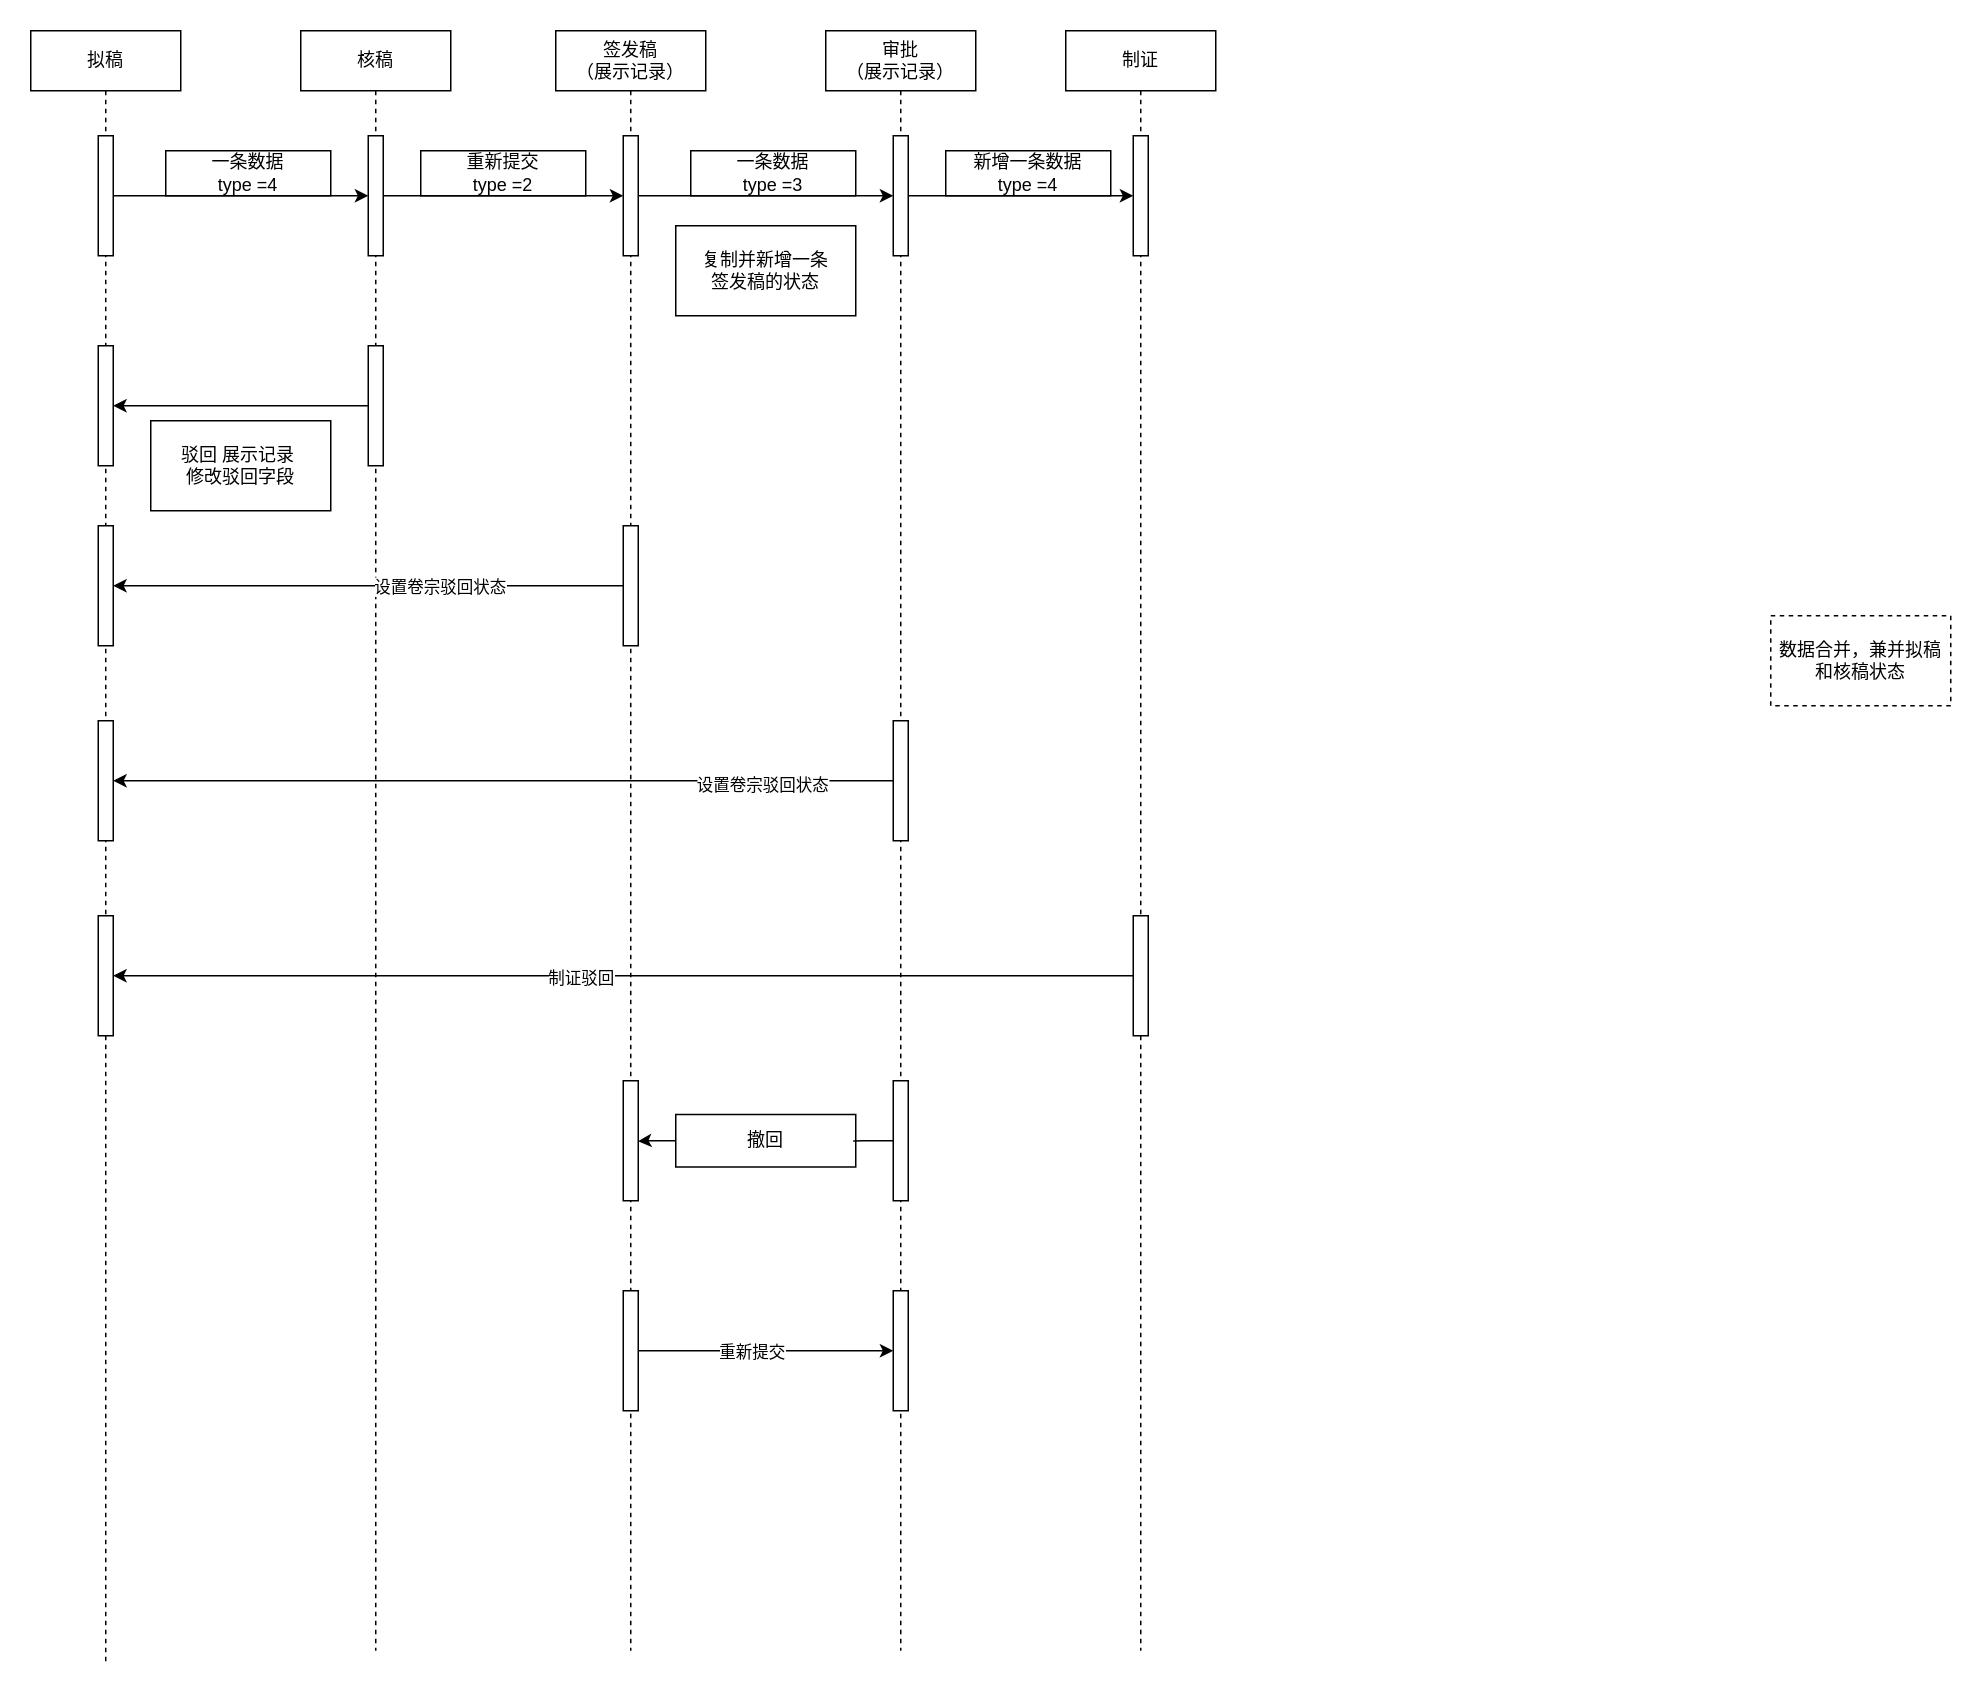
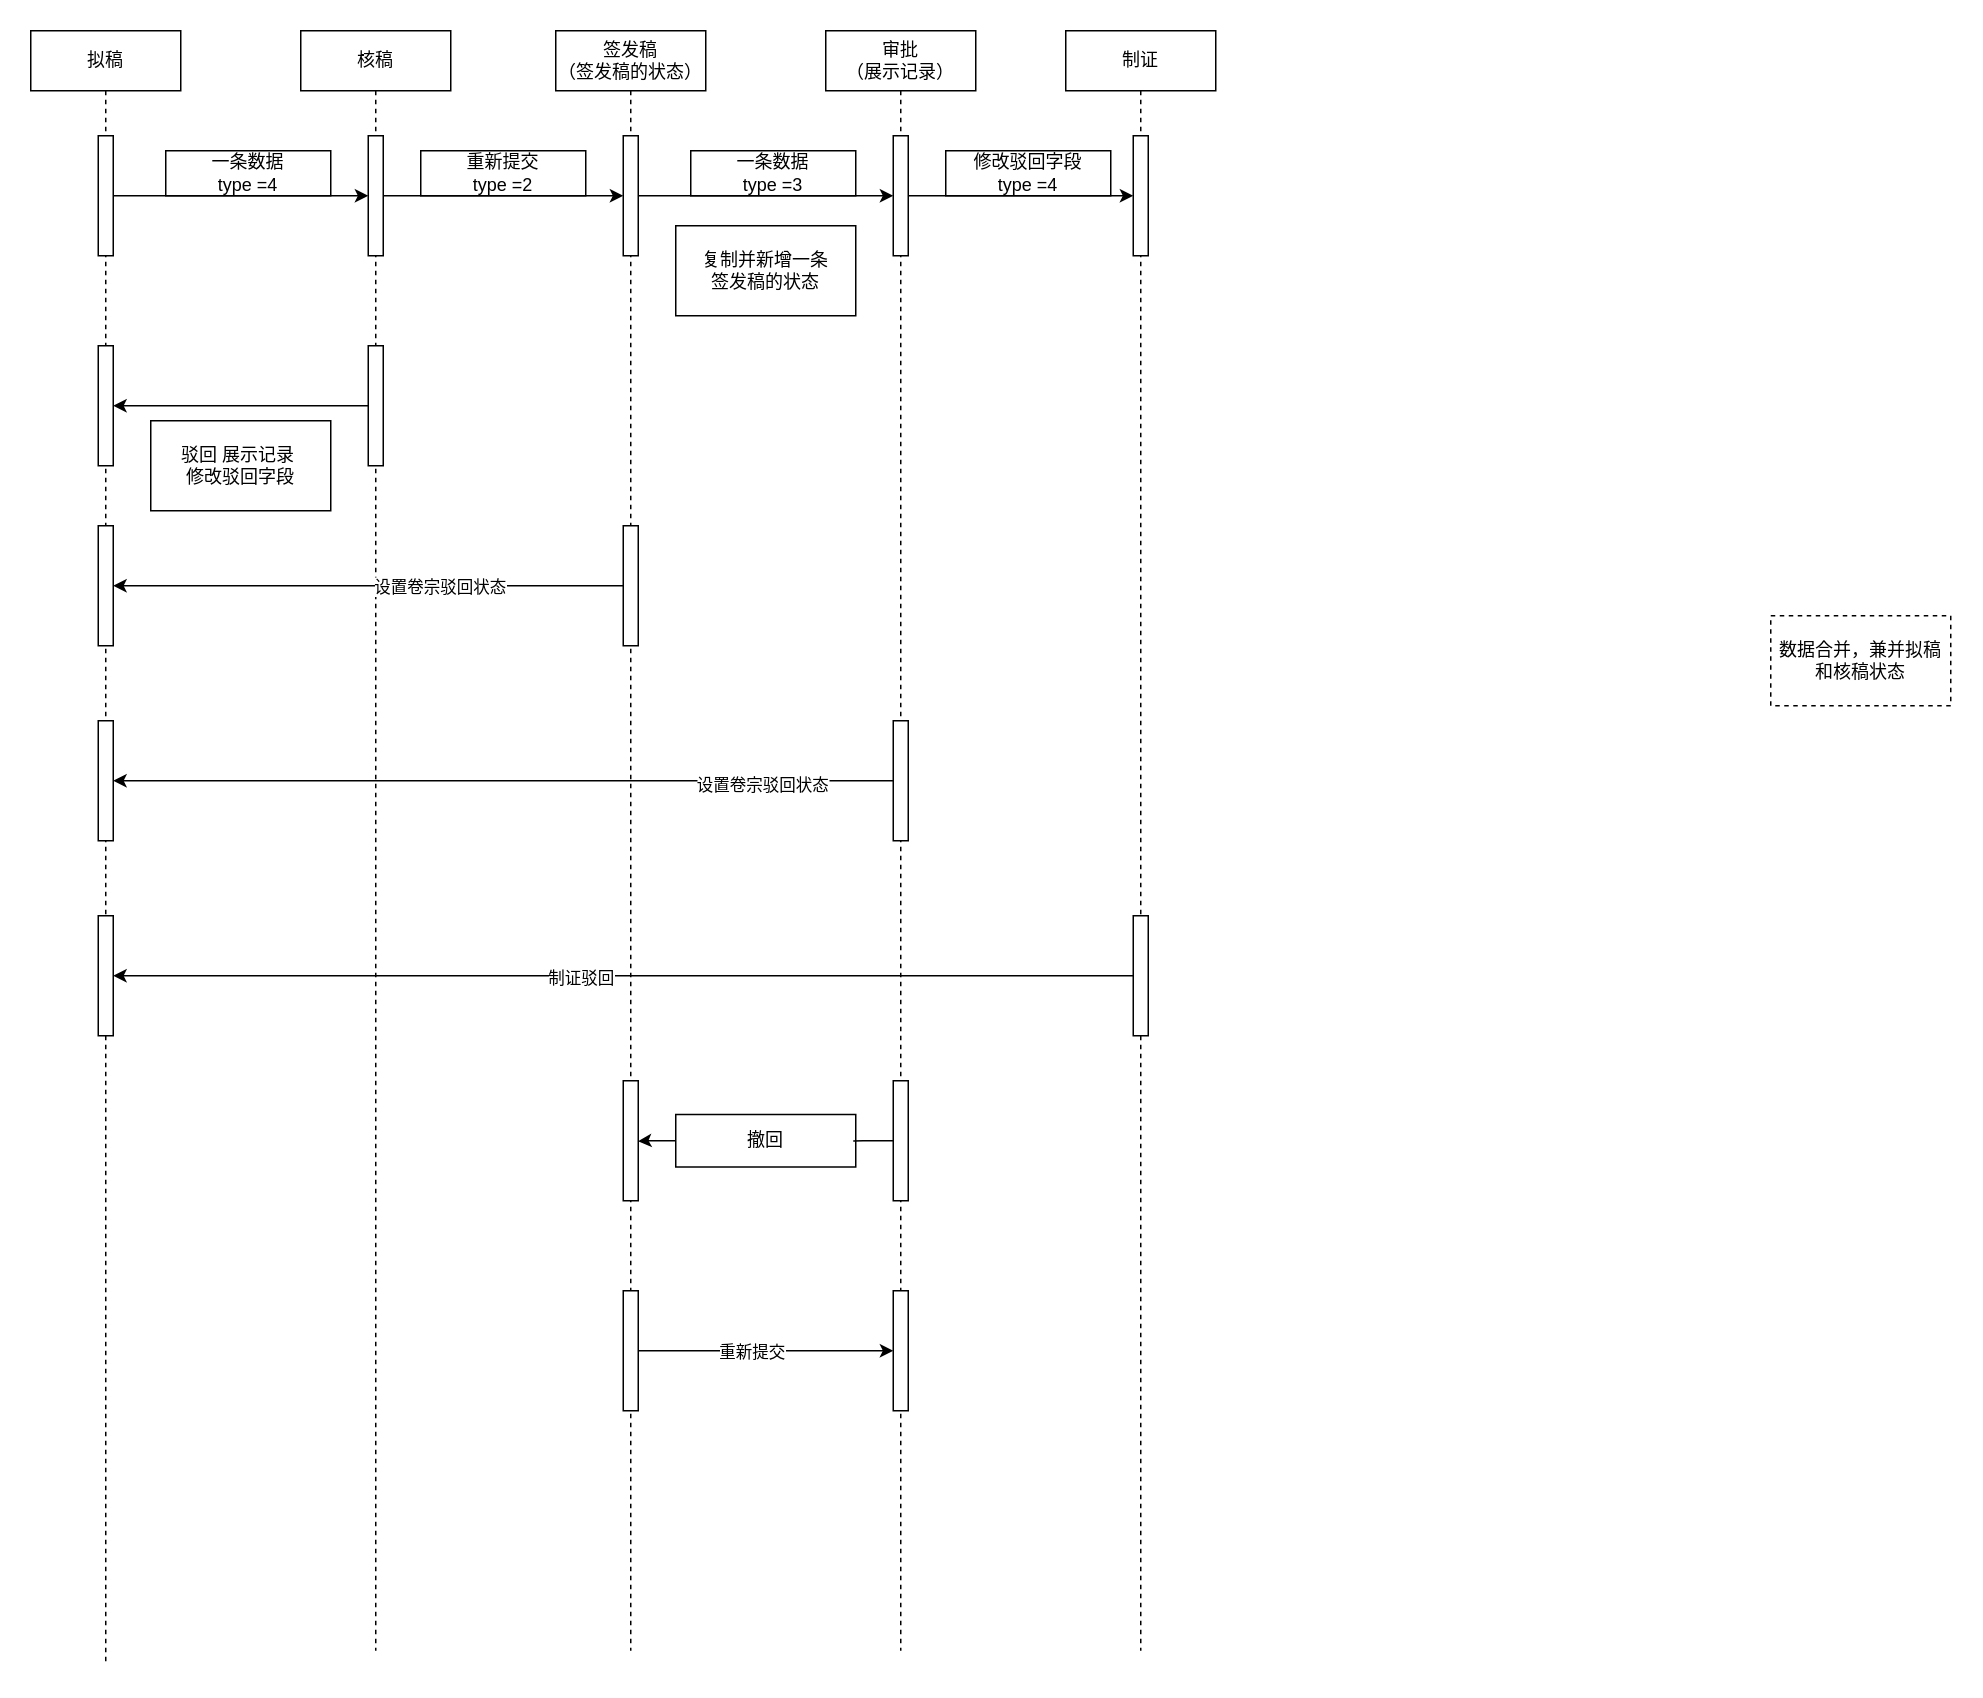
node "签发稿 （展示记录）": label "签发稿 （展示记录）" -> "签发稿 （签发稿的状态）"
node "新增一条数据 type =4": label "新增一条数据 type =4" -> "修改驳回字段 type =4"
